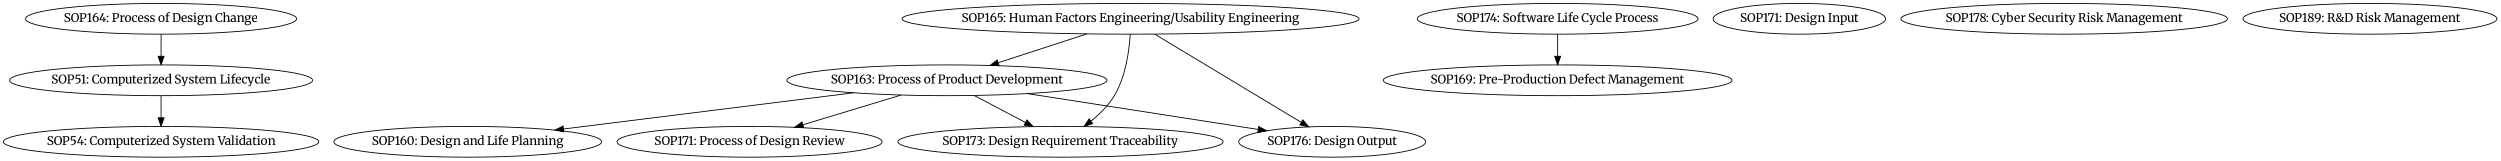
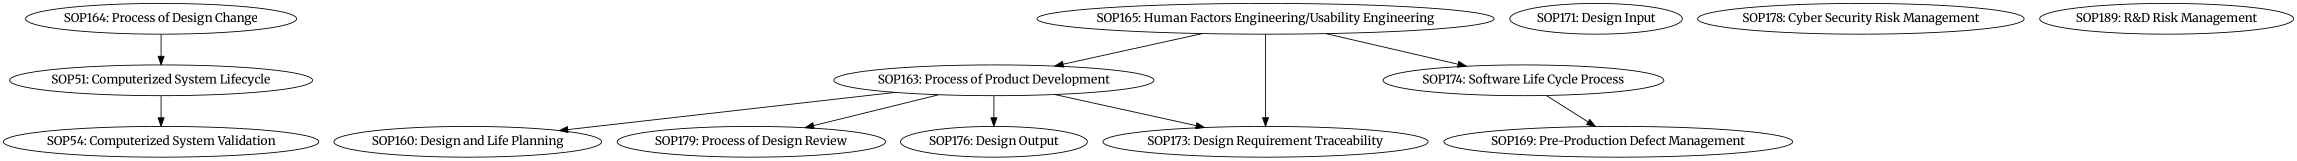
edge "SOP165: Human Factors Engineering/Usability Engineering" -> "SOP176: Design Output": now "SOP165: Human Factors Engineering/Usability Engineering" -> "SOP174: Software Life Cycle Process"
node "SOP171: Process of Design Review": label "SOP171: Process of Design Review" -> "SOP179: Process of Design Review"
